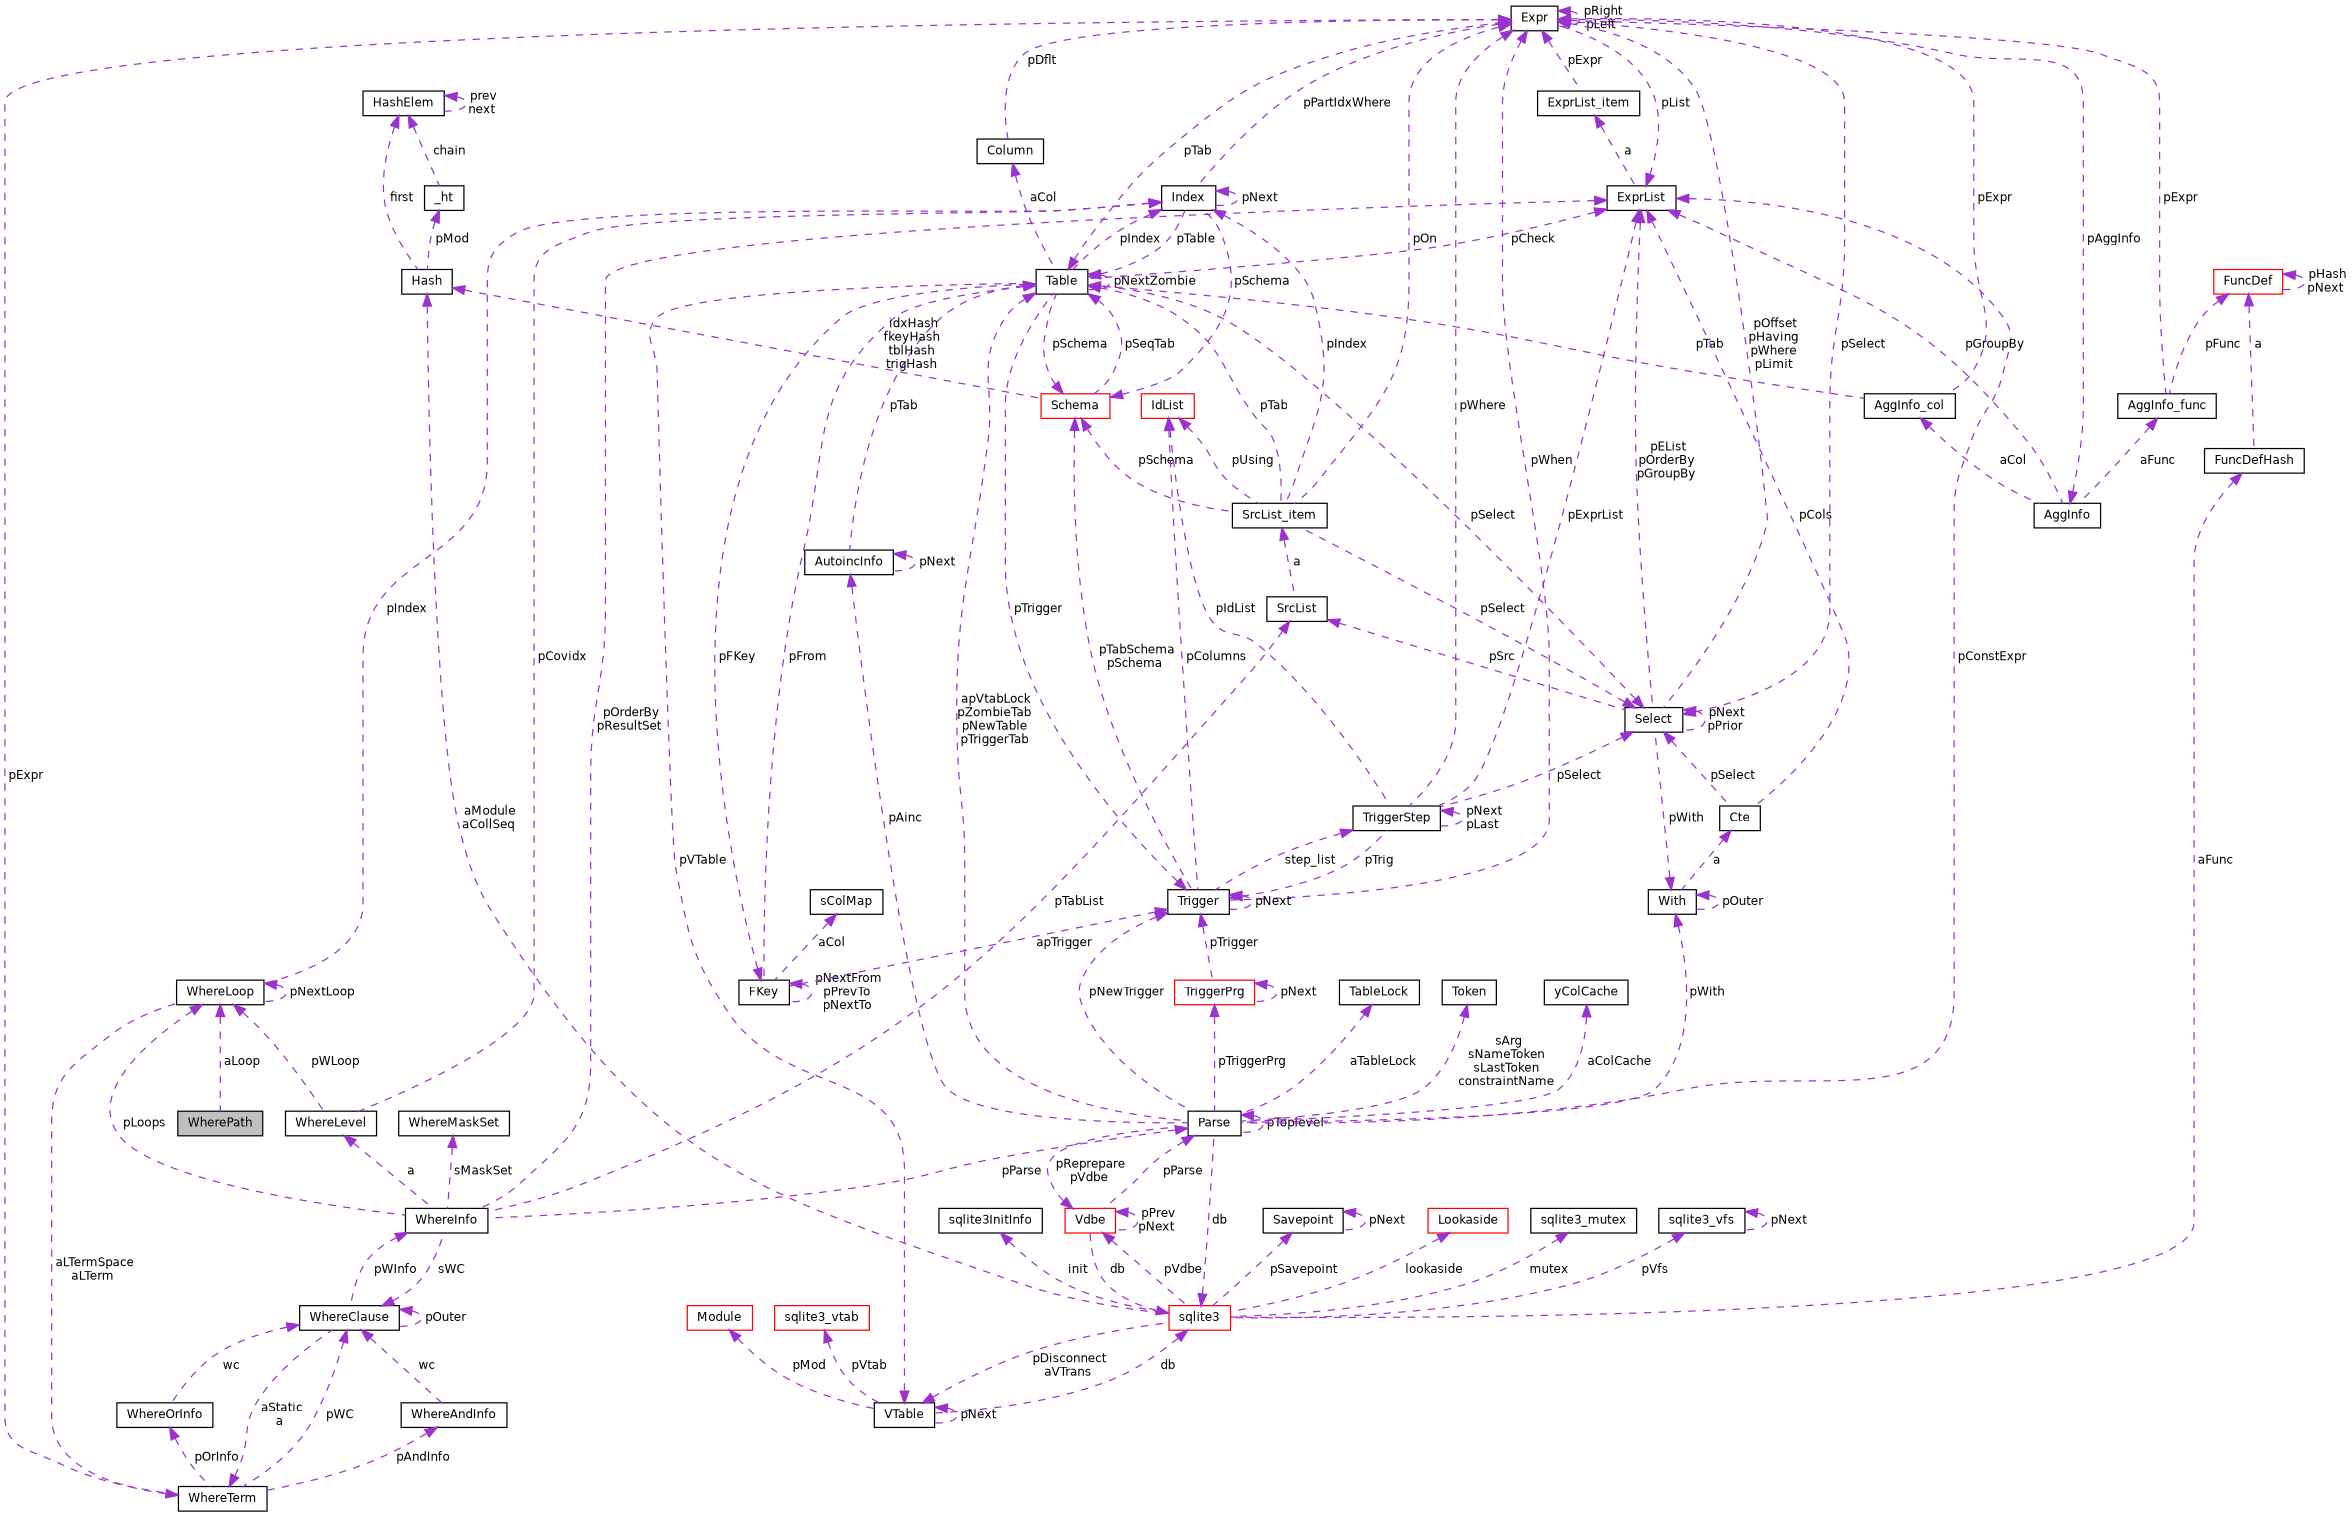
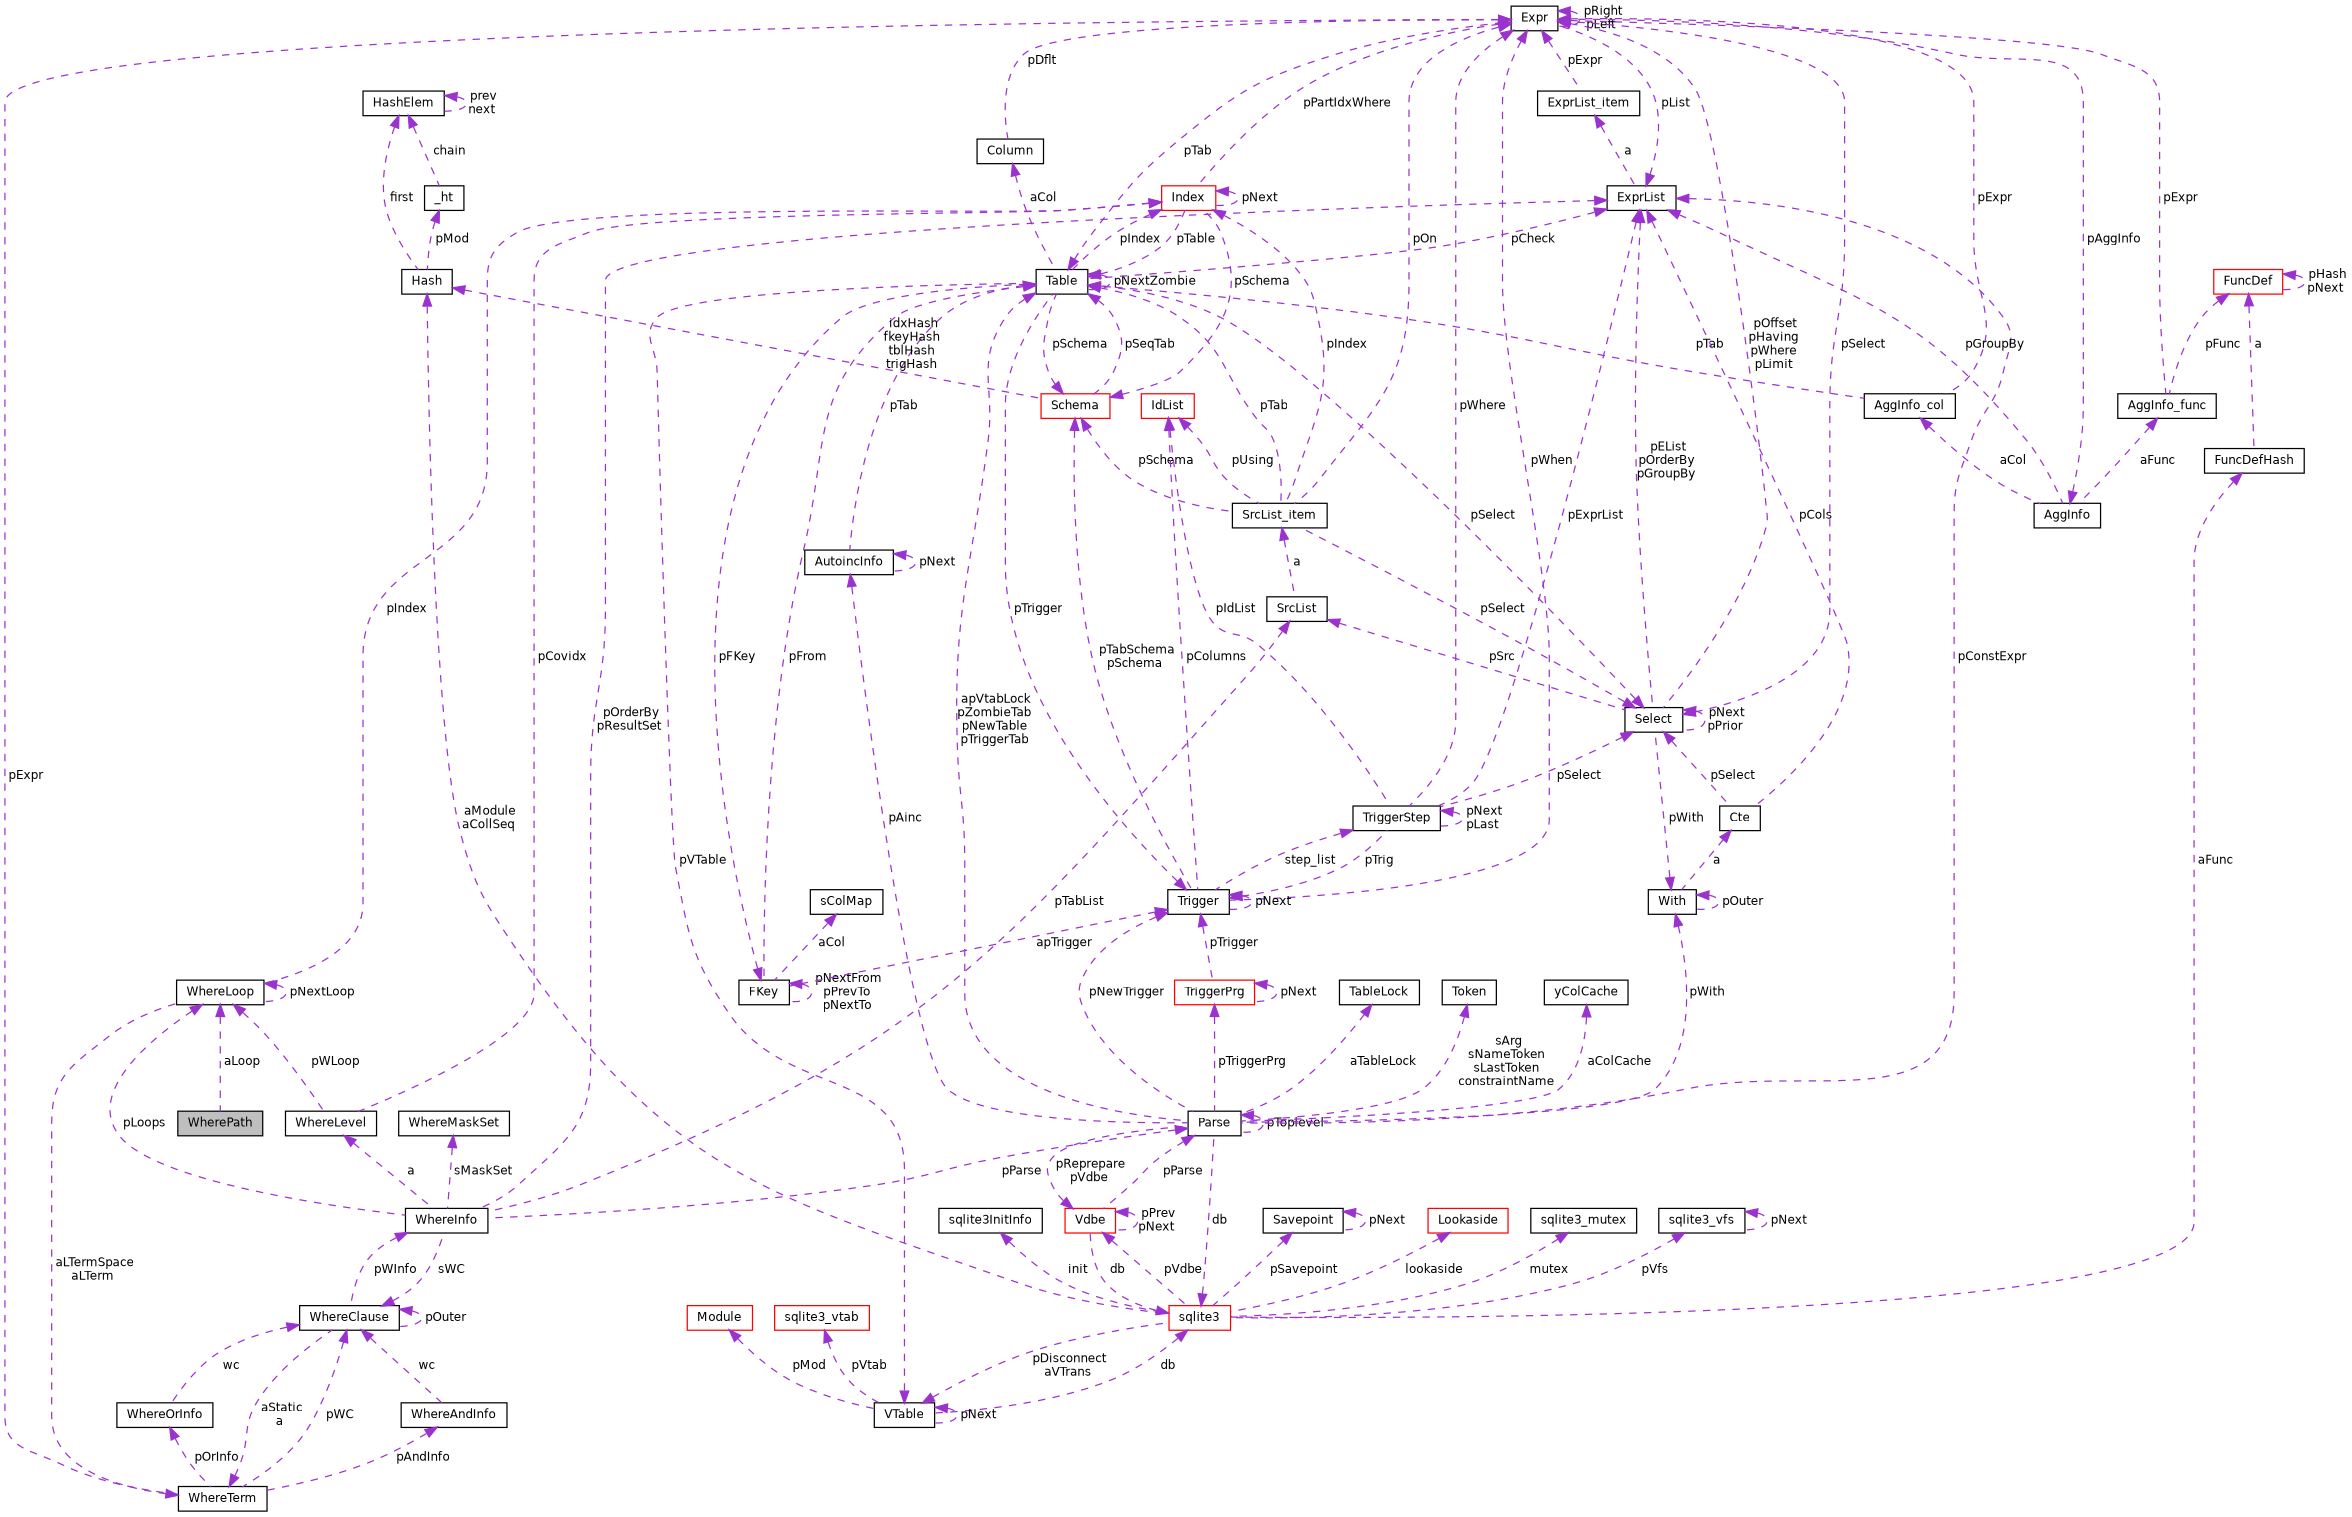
node "Index": color black -> red
